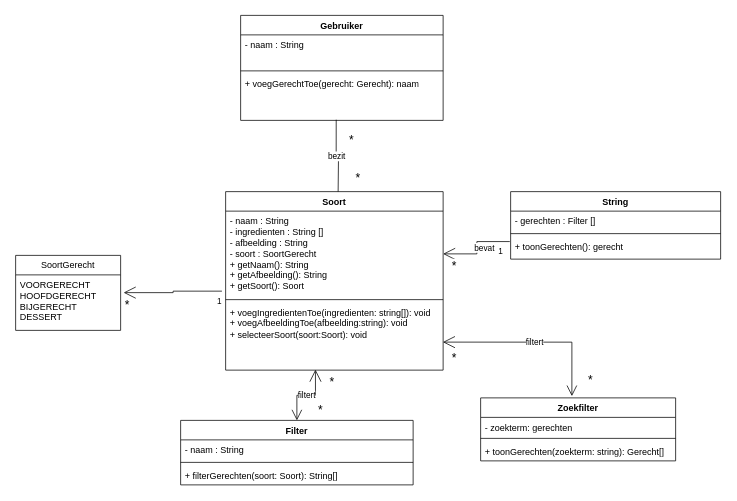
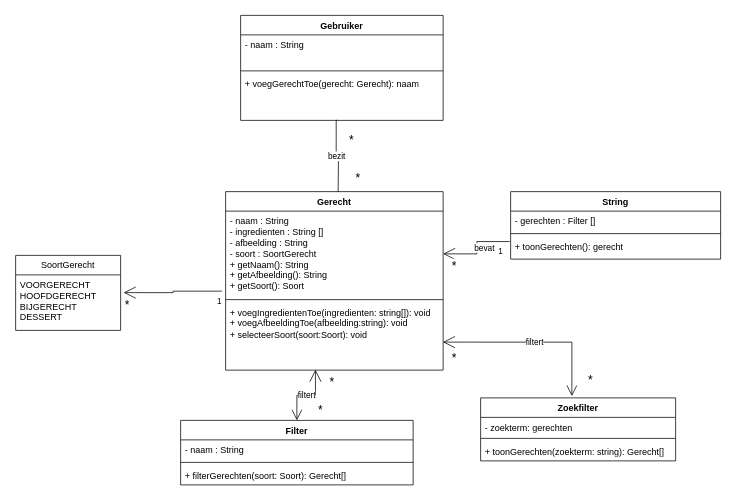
node "Soort": label "Soort" -> "Gerecht"
node "+ filterGerechten(soort: Soort): String[]": label "+ filterGerechten(soort: Soort): String[]" -> "+ filterGerechten(soort: Soort): Gerecht[]"
